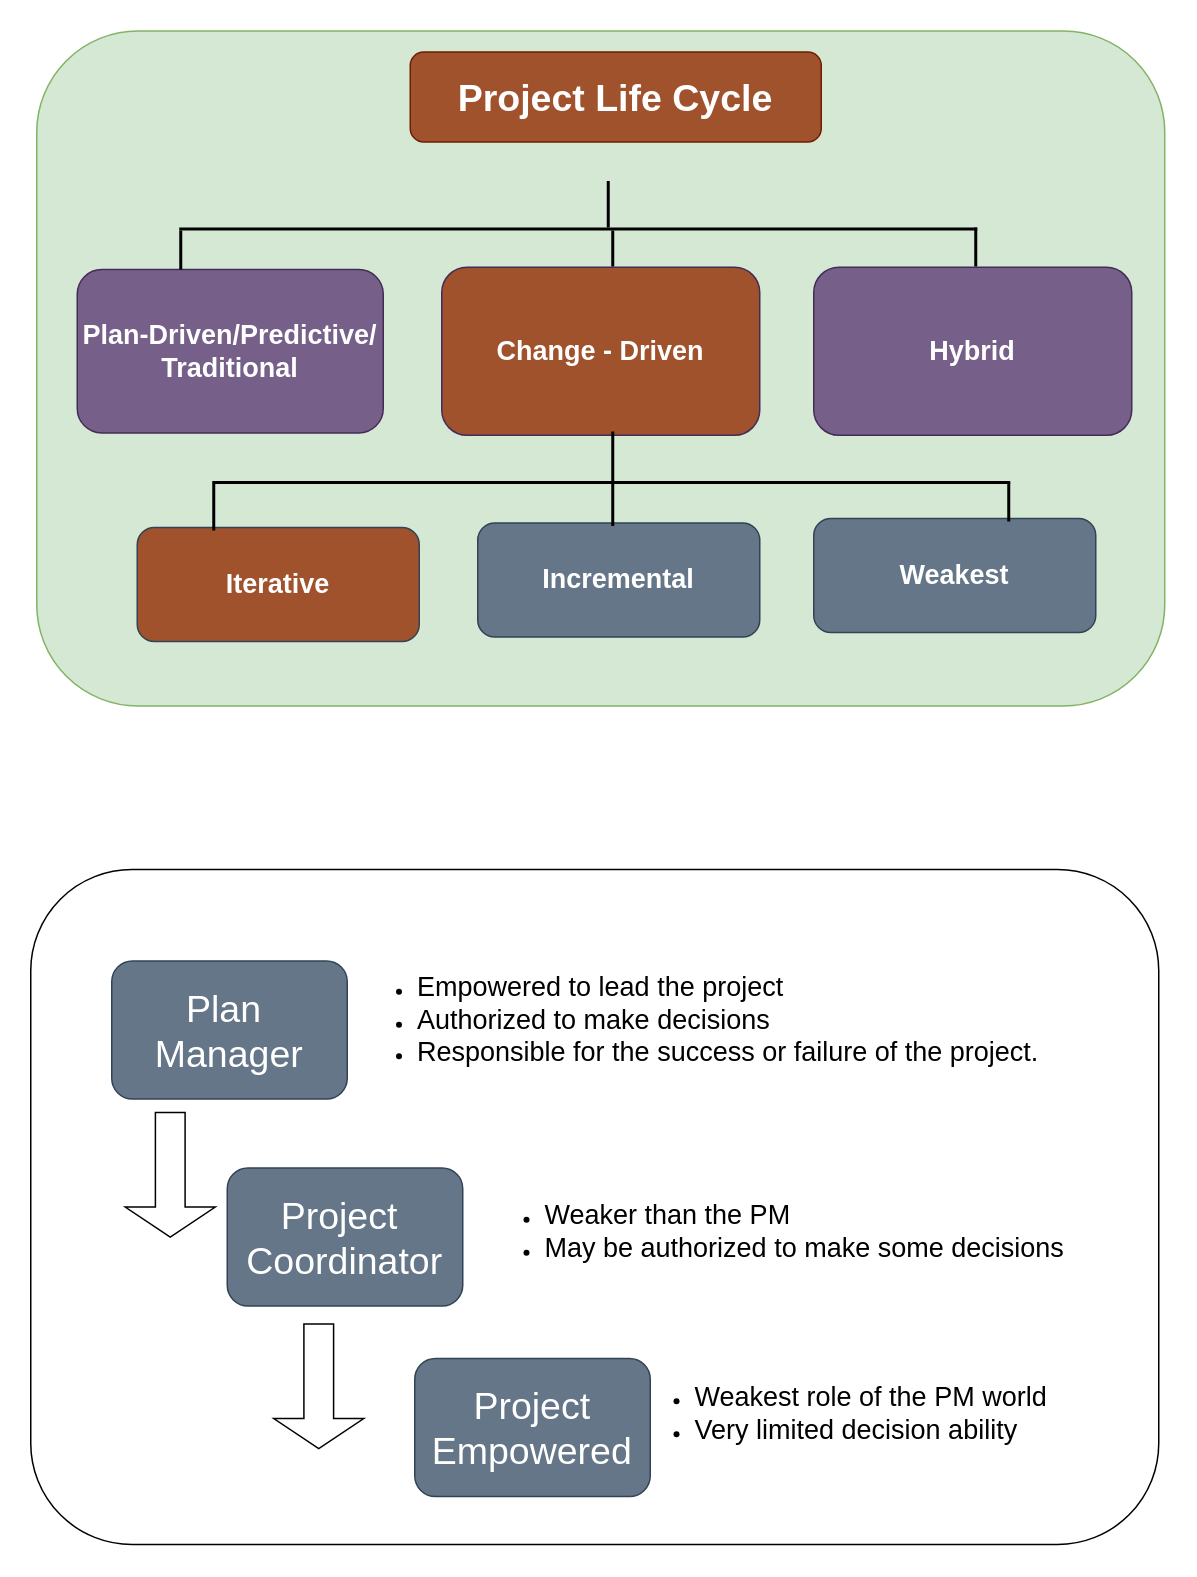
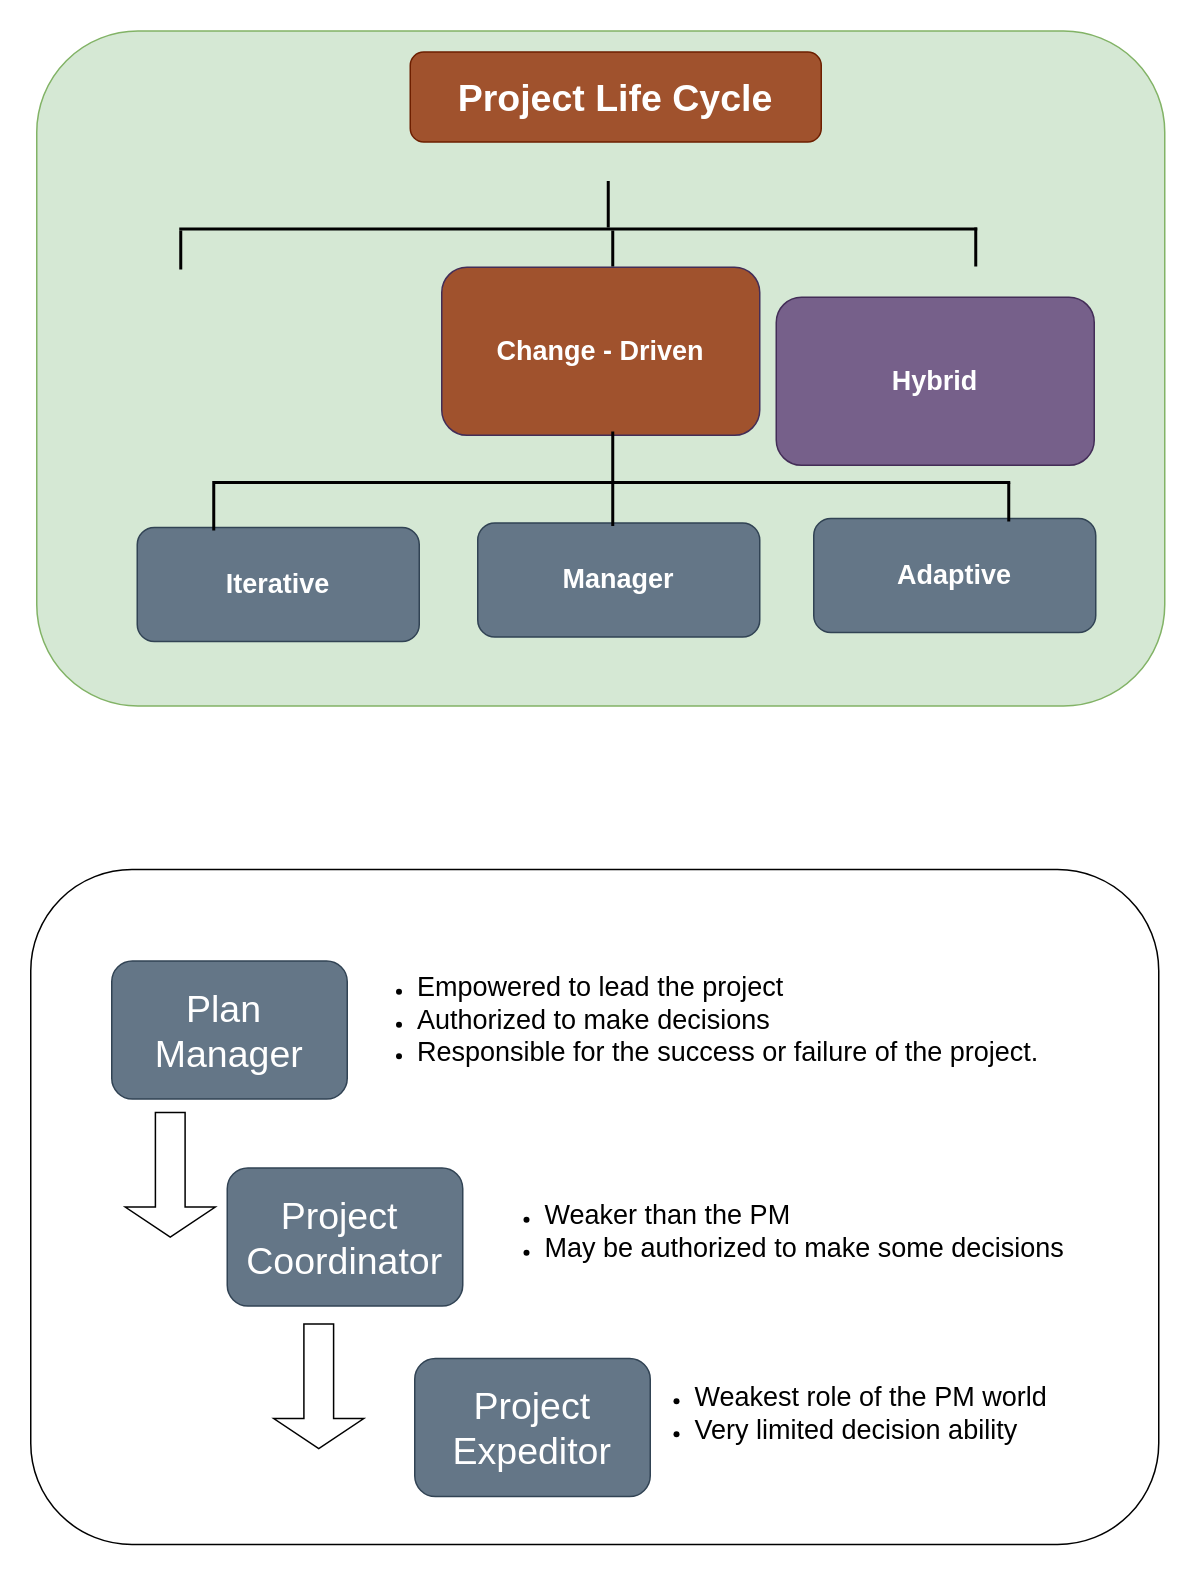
node "Plan-Driven/Predictive/ Traditional": removed
node "Hybrid": moved (973, 351) -> (935, 381)
node "Weakest": label "Weakest" -> "Adaptive"
node "Incremental": label "Incremental" -> "Manager"
node "Iterative": fillcolor #a0522d -> #647687
node "Project Empowered": label "Project Empowered" -> "Project Expeditor"
